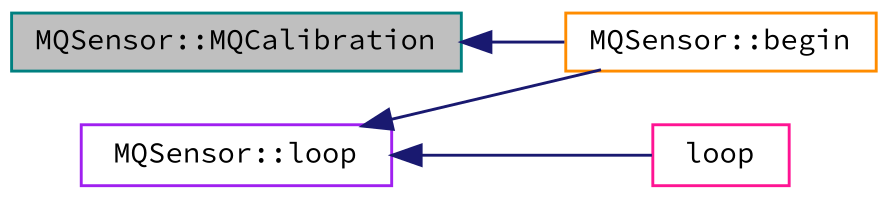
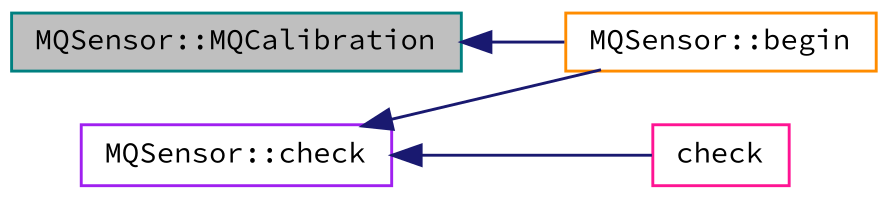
node "MQSensor::loop": label "MQSensor::loop" -> "MQSensor::check"
node "loop": label "loop" -> "check"
